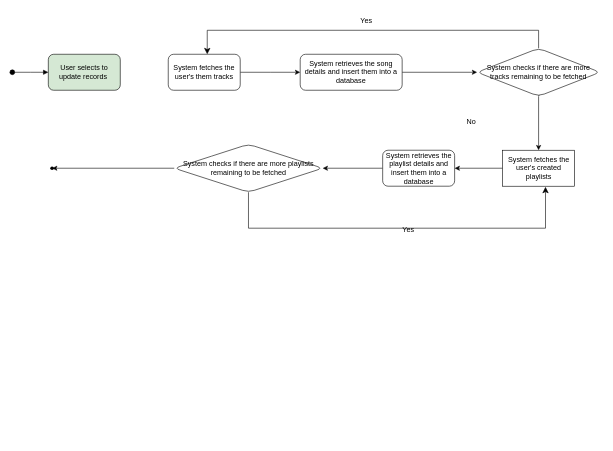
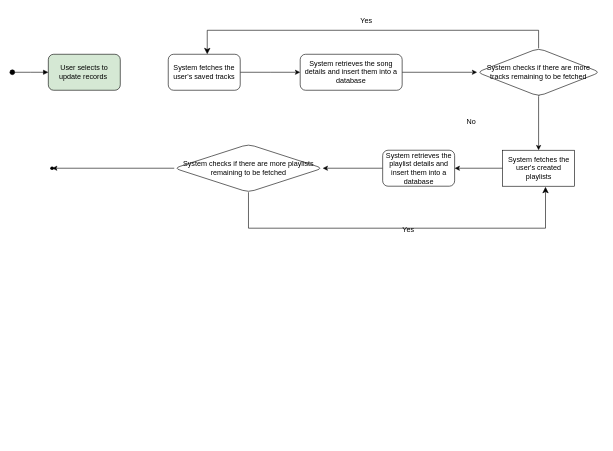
node "System fetches the user's them tracks": label "System fetches the user's them tracks" -> "System fetches the user's saved tracks"
